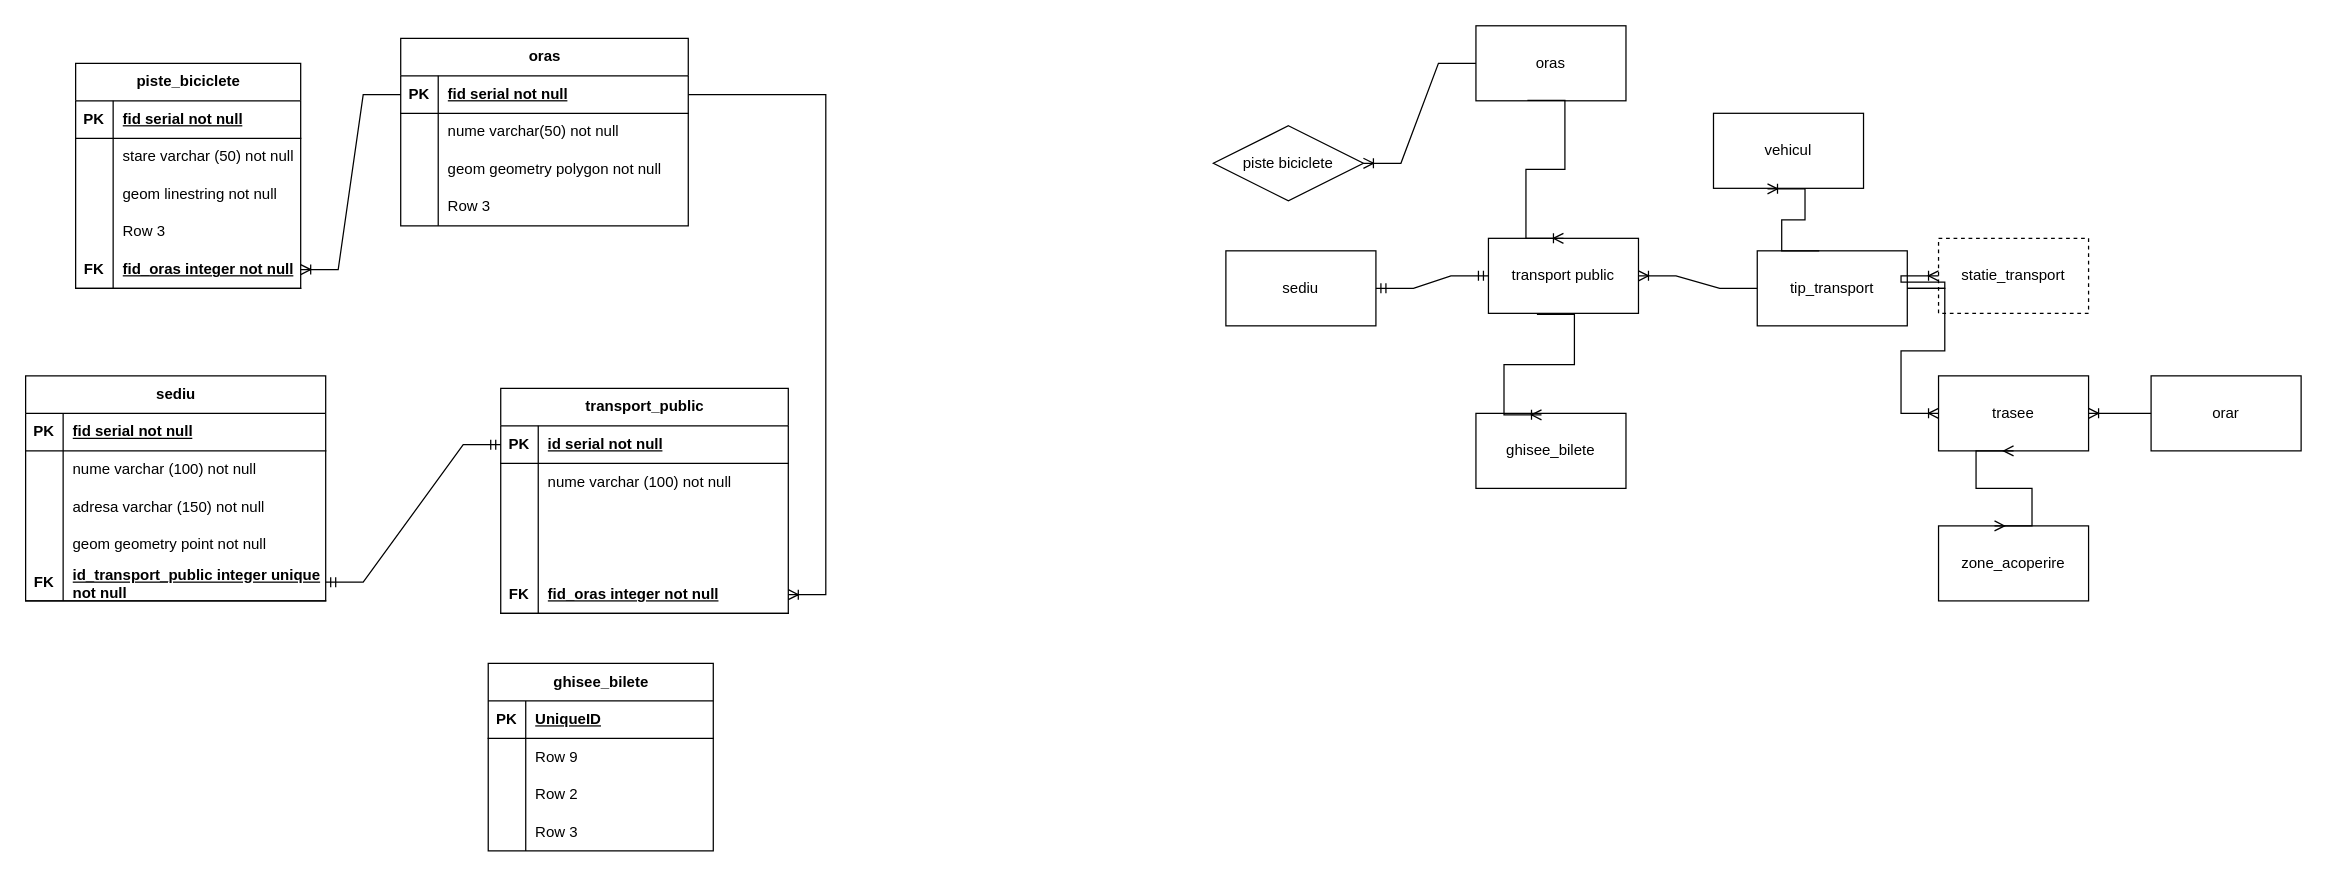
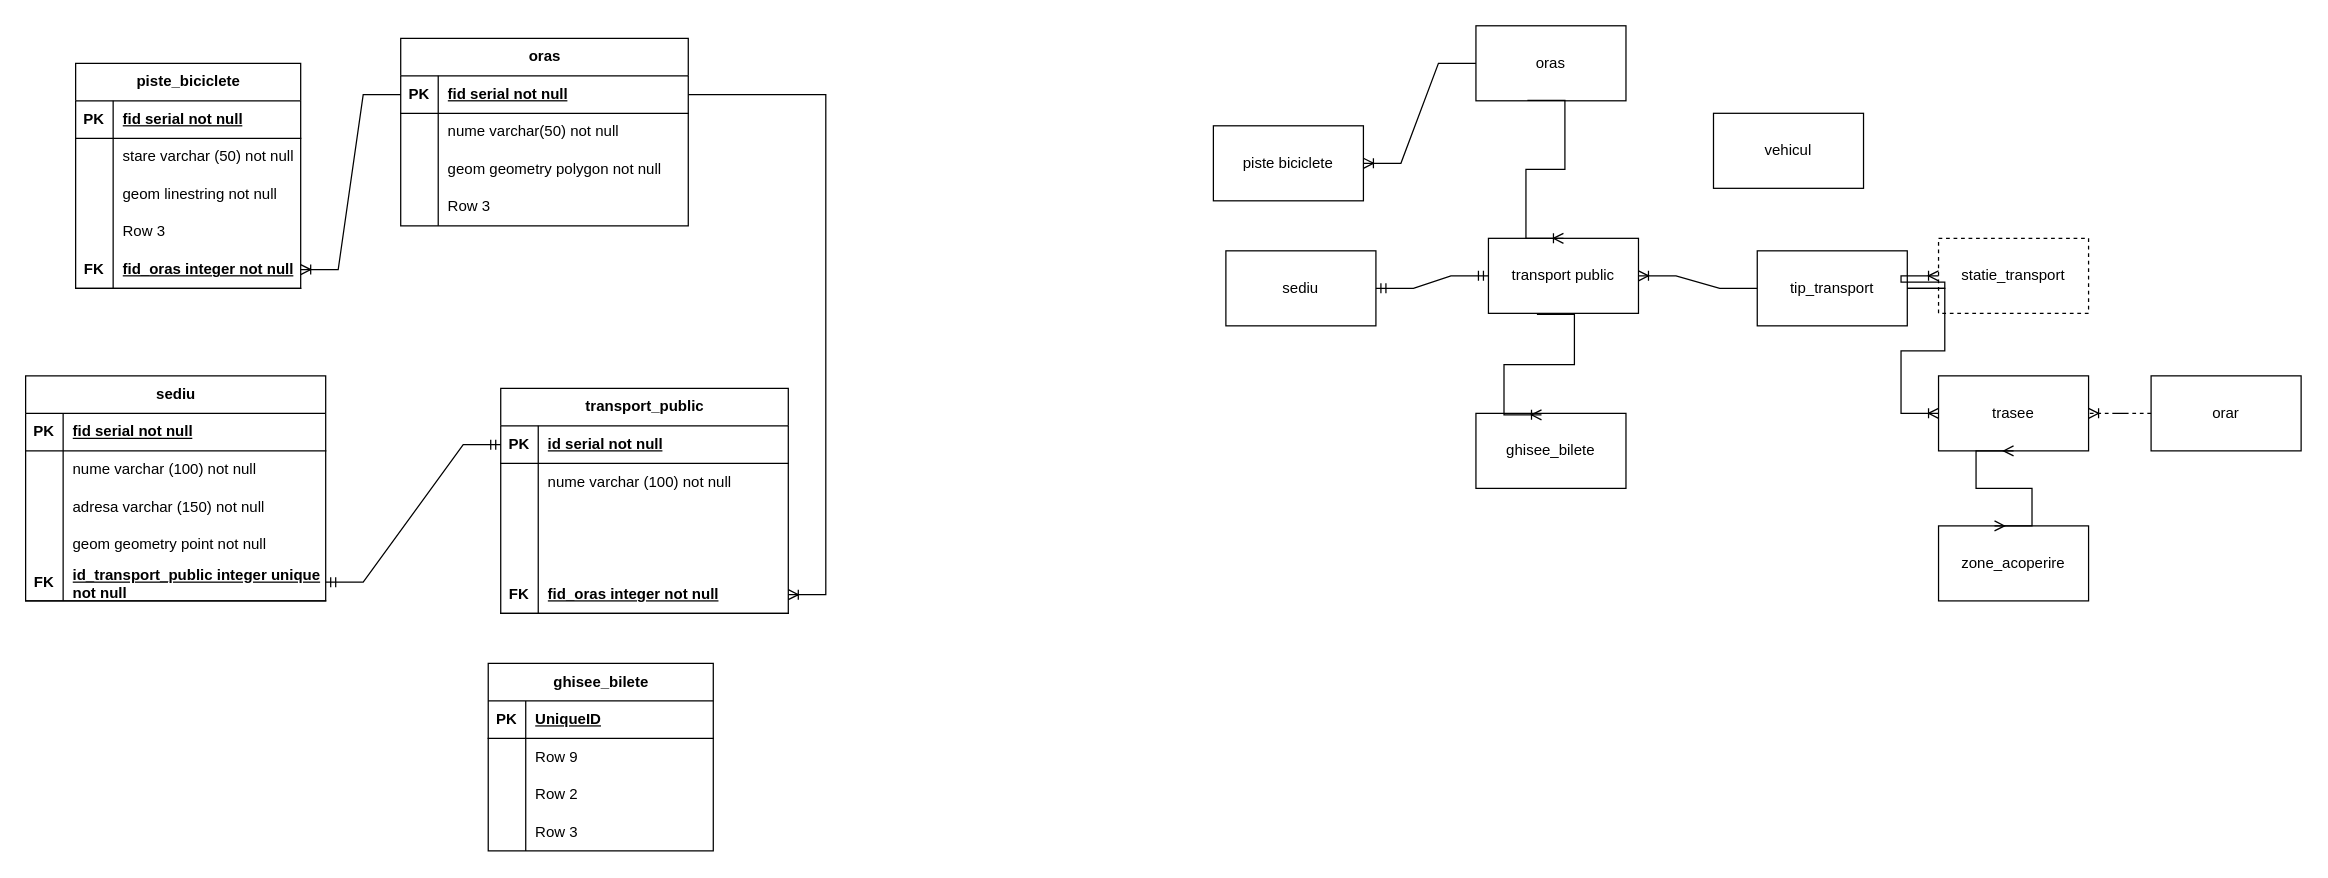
node "piste biciclete": shape diamond -> rectangle
edge "tip_transport" -> "vehicul": removed
edge "orar" -> "trasee": style solid -> dashed
